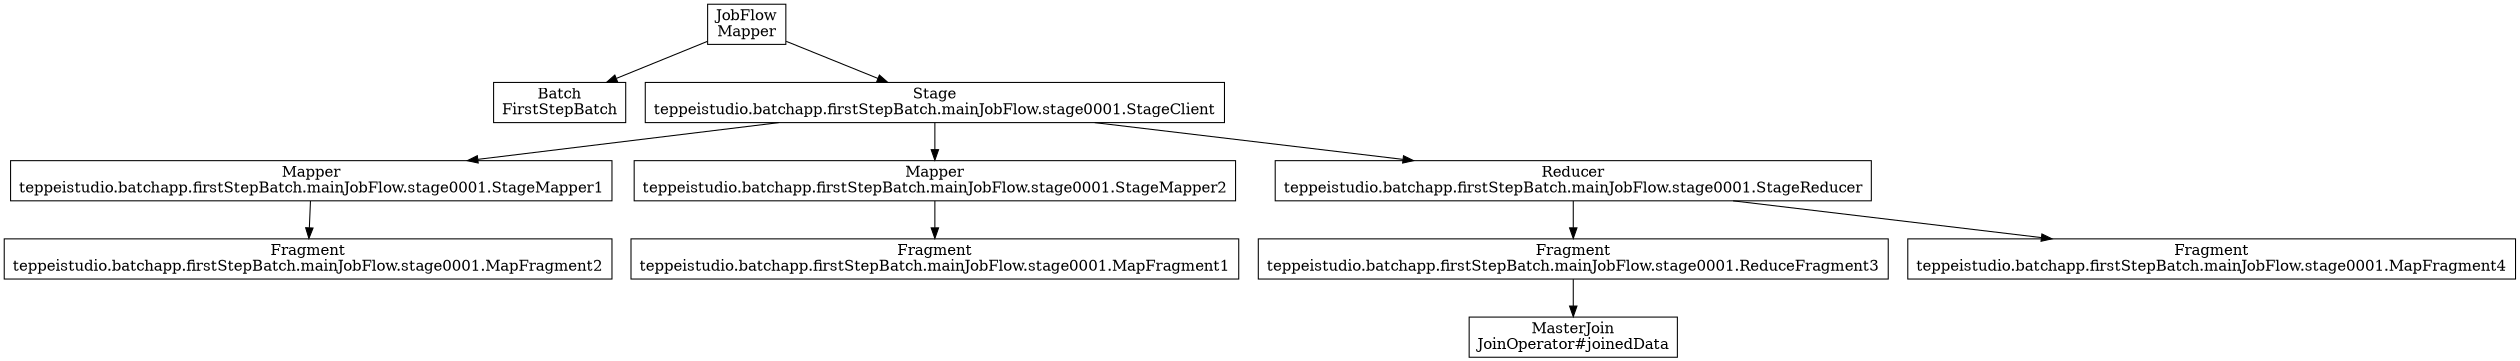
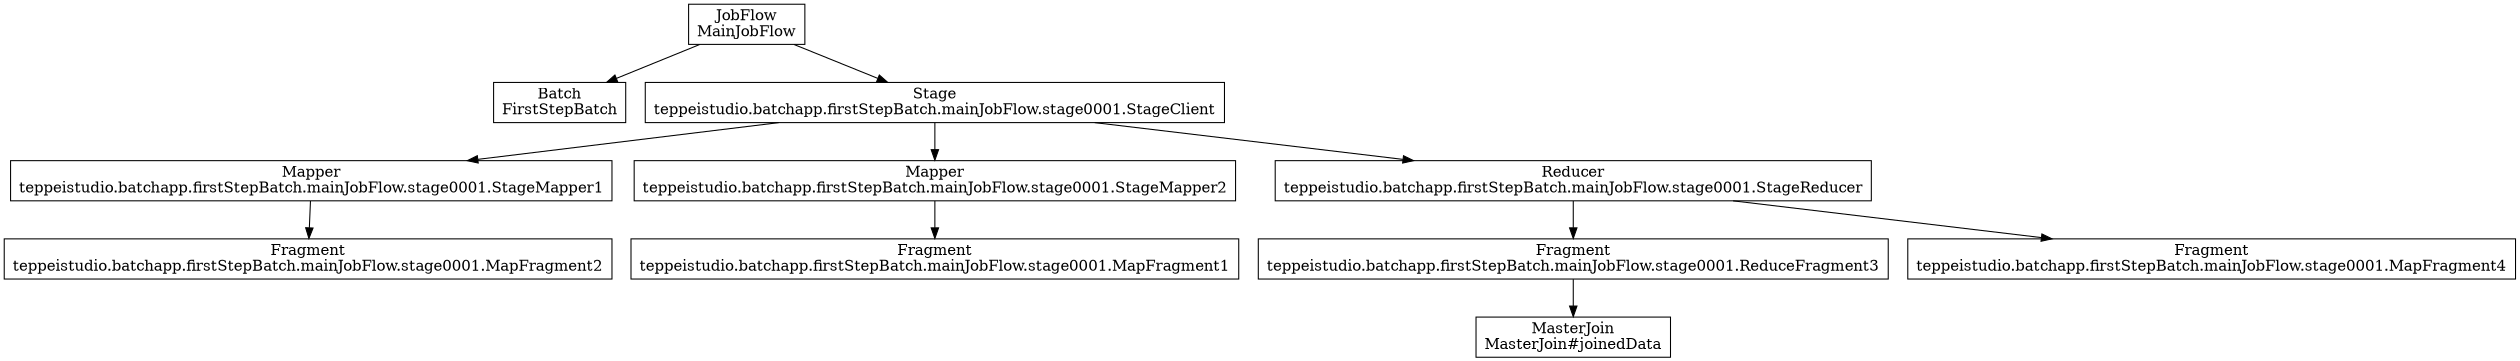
node "JobFlow Mapper": label "JobFlow Mapper" -> "JobFlow MainJobFlow"
node "MasterJoin JoinOperator#joinedData": label "MasterJoin JoinOperator#joinedData" -> "MasterJoin MasterJoin#joinedData"
